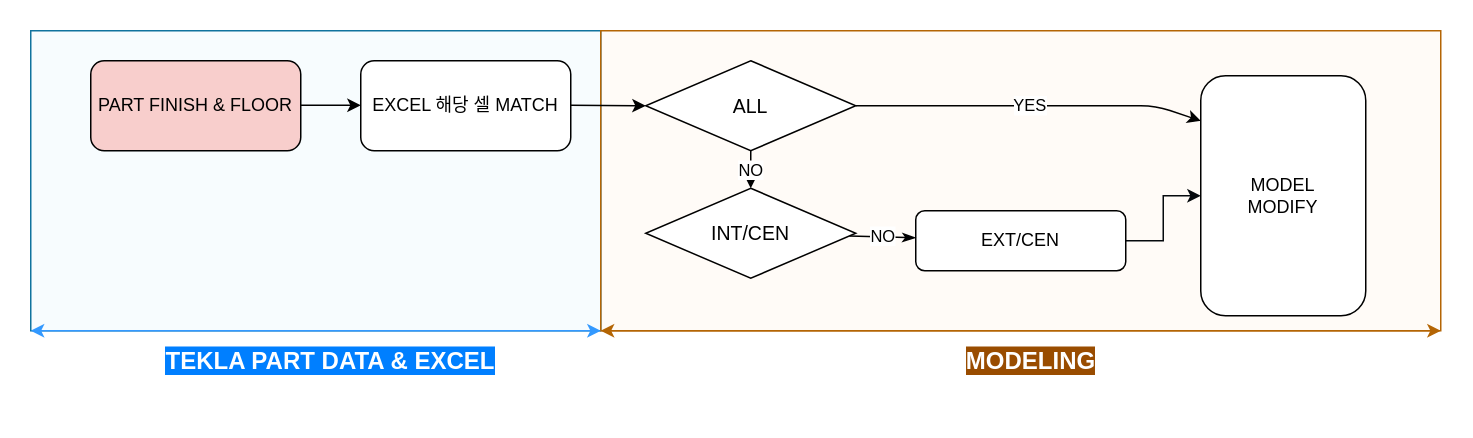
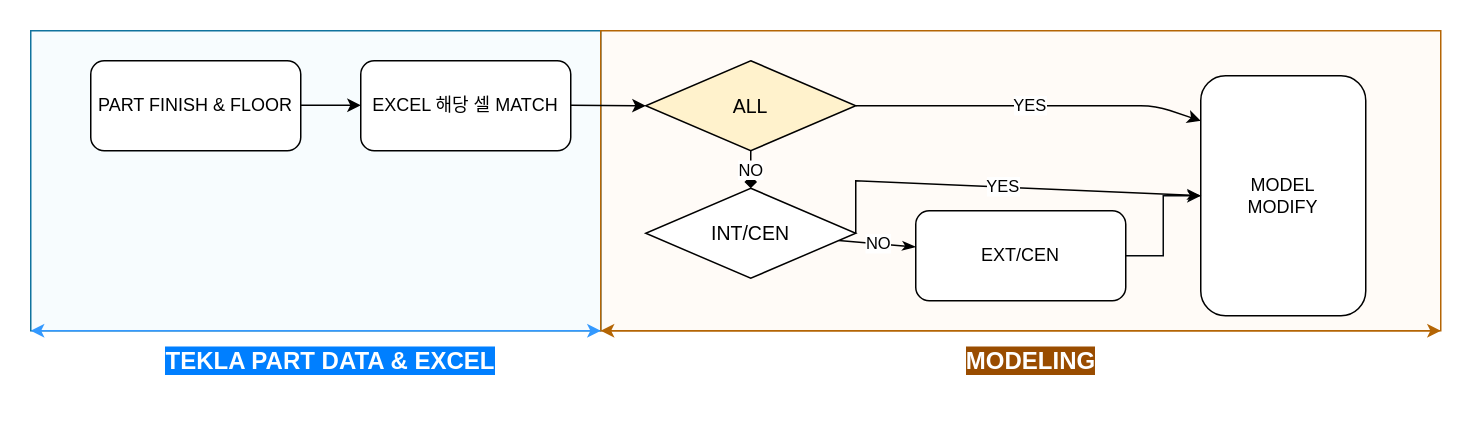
node "PART FINISH & FLOOR": fillcolor #f8cecc -> #ffffff
node "ALL": fillcolor #ffffff -> #fff2cc
edge "ALL" -> "INT/CEN": arrowhead classic -> diamond
edge "INT/CEN" -> "MODEL MODIFY": added, label "YES"
node "EXT/CEN": size 210x60 -> 210x90
